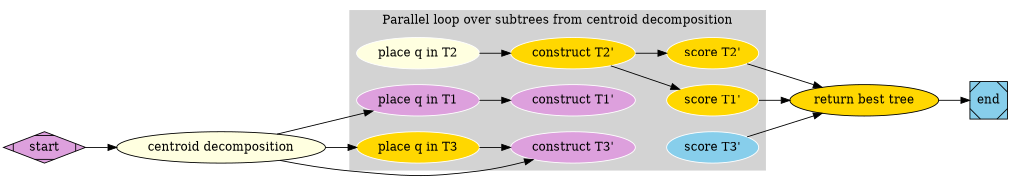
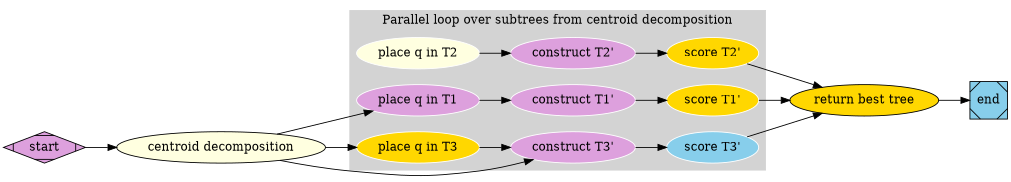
node "construct T2'": fillcolor gold -> plum
edge "construct T2'" -> "score T1'": now "construct T1'" -> "score T1'"
edge "construct T3'" -> "score T3'": added
